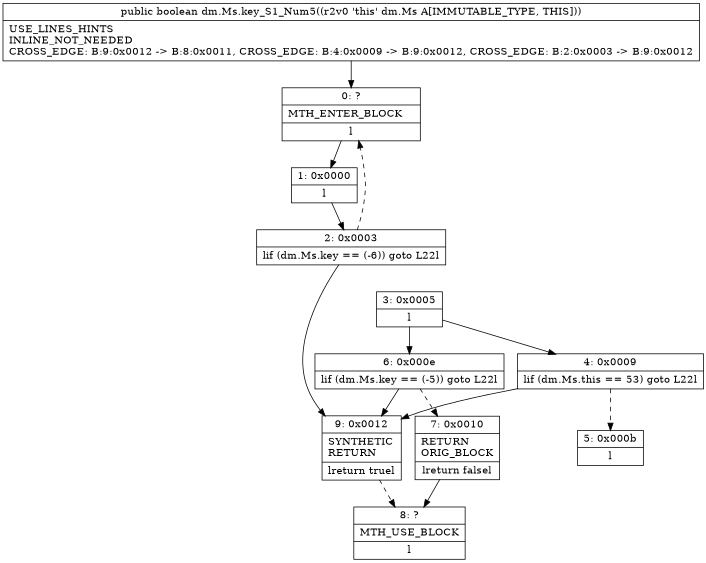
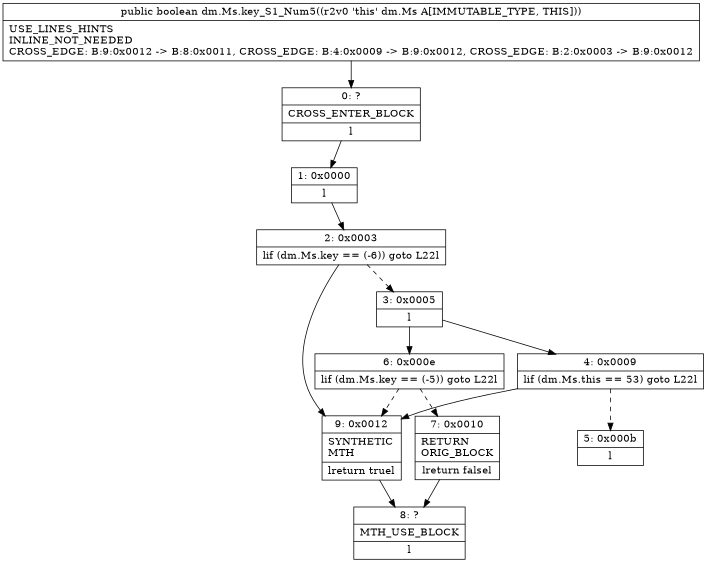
node "0: ?": text "MTH_ENTER_BLOCK" -> "CROSS_ENTER_BLOCK"
edge "2: 0x0003" -> "0: ?": now "2: 0x0003" -> "3: 0x0005"
edge "6: 0x000e" -> "9: 0x0012": style solid -> dashed
node "9: 0x0012": text "RETURN" -> "MTH"
edge "9: 0x0012" -> "8: ?": style dashed -> solid
